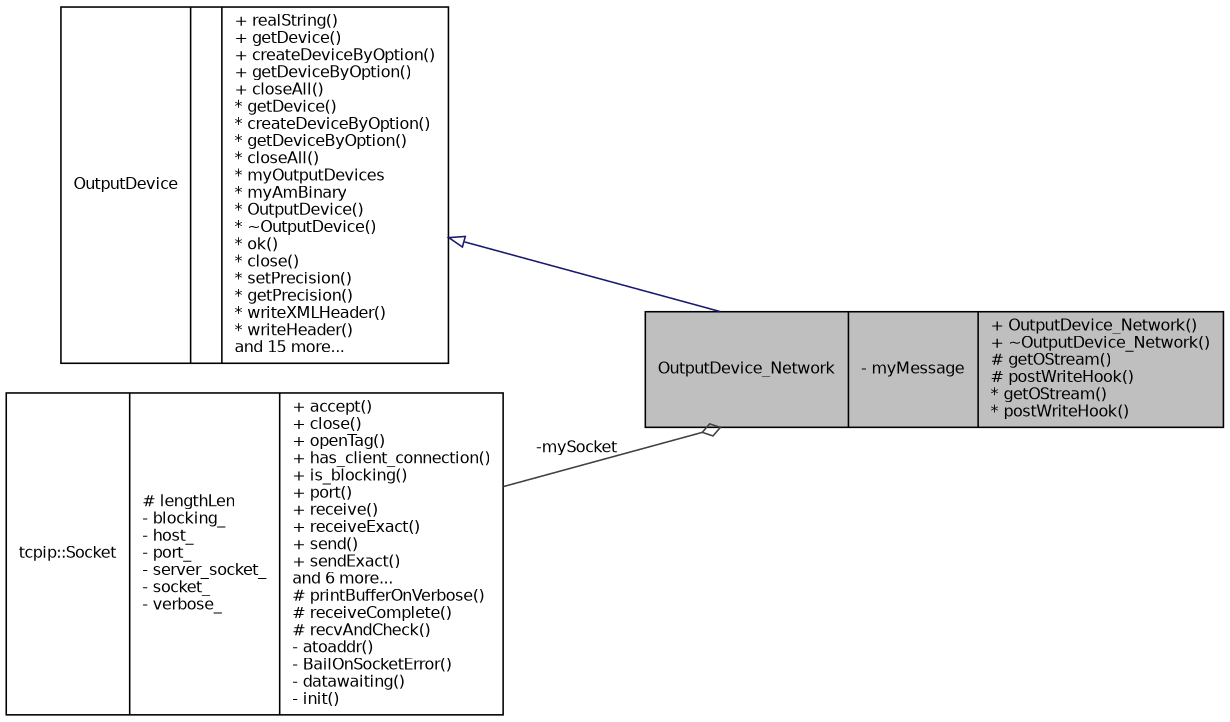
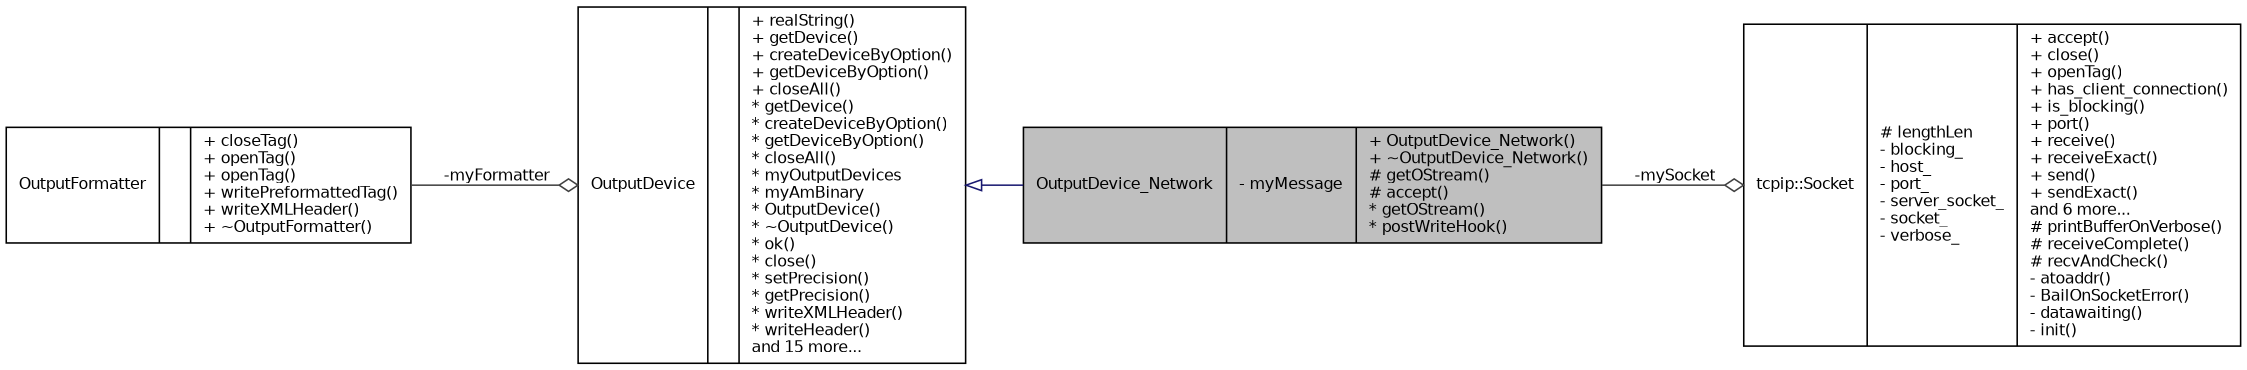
node "OutputFormatter": added
node "OutputDevice_Network": text "# postWriteHook()" -> "# accept()"
edge "tcpip::Socket" -> "OutputDevice_Network": reversed
